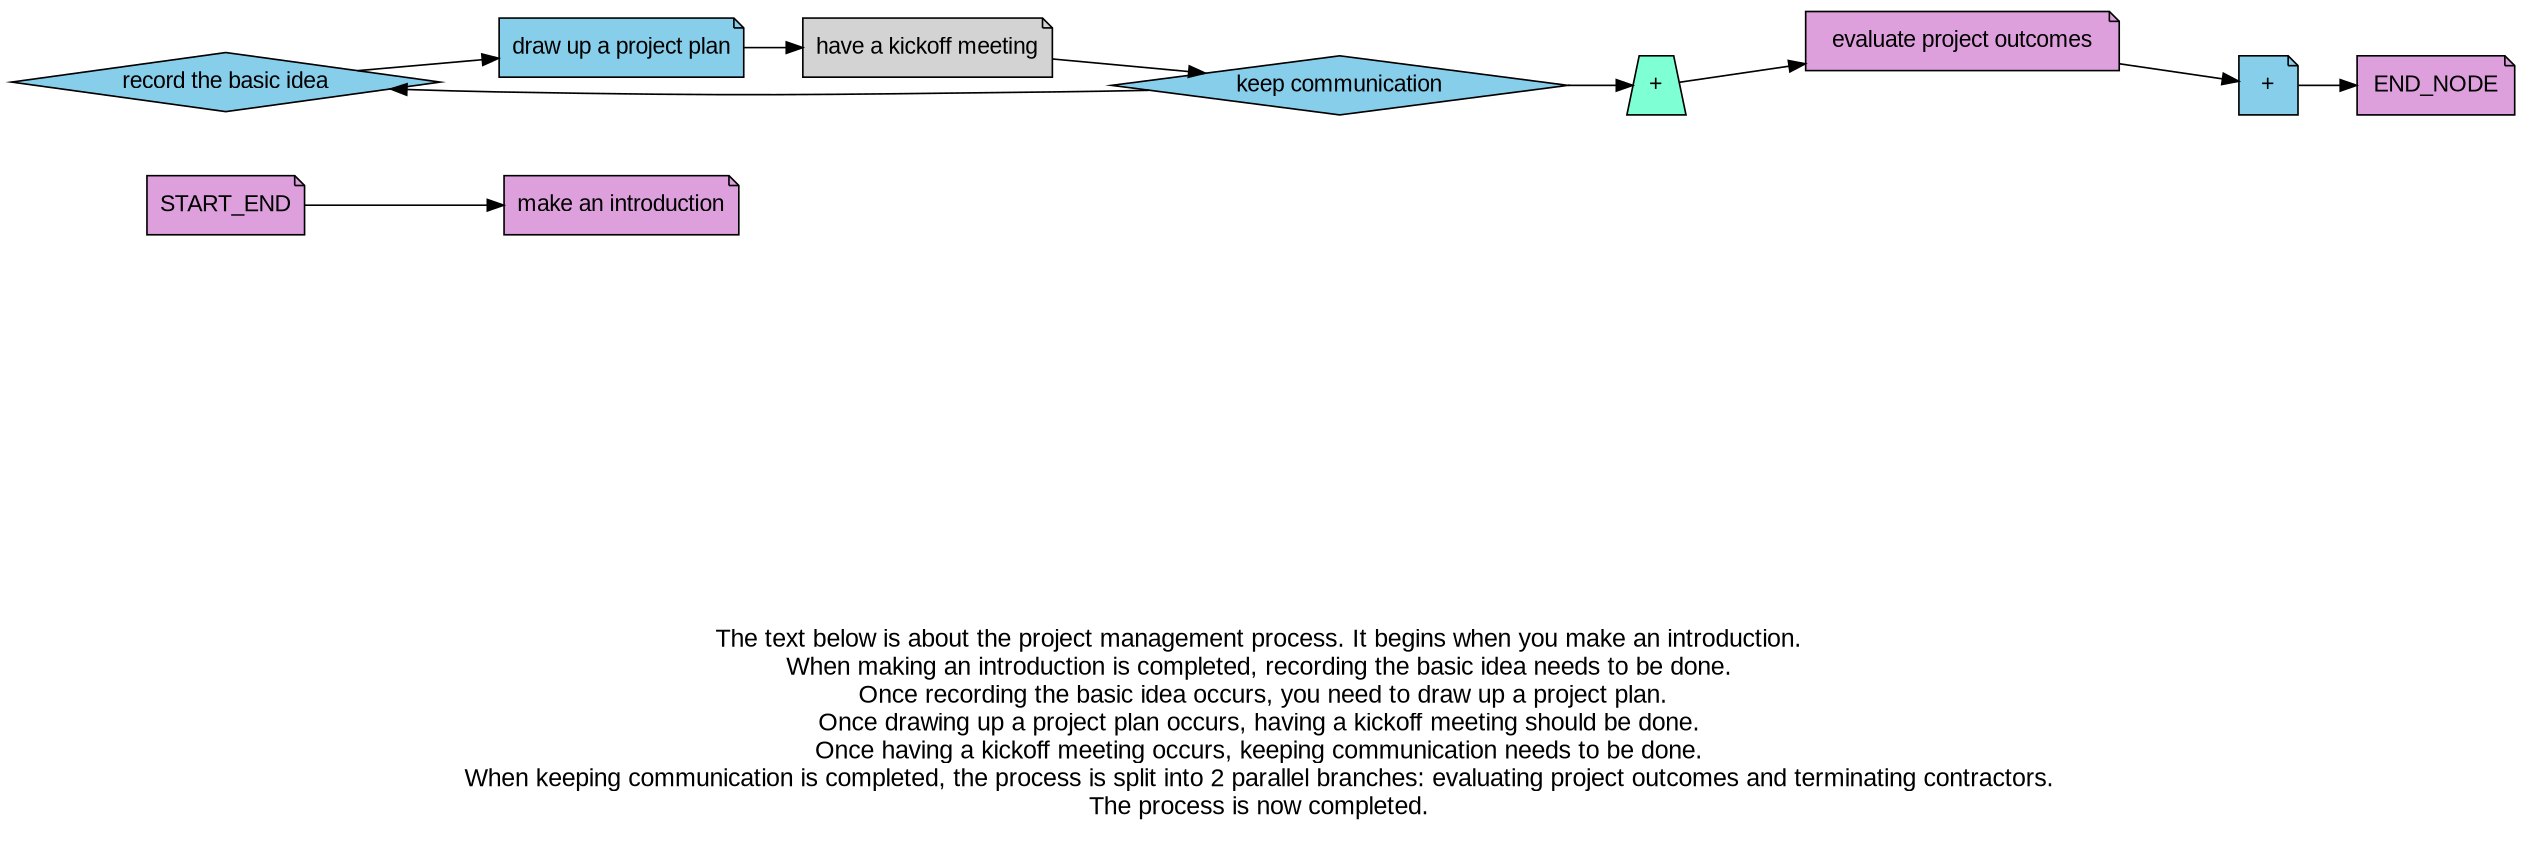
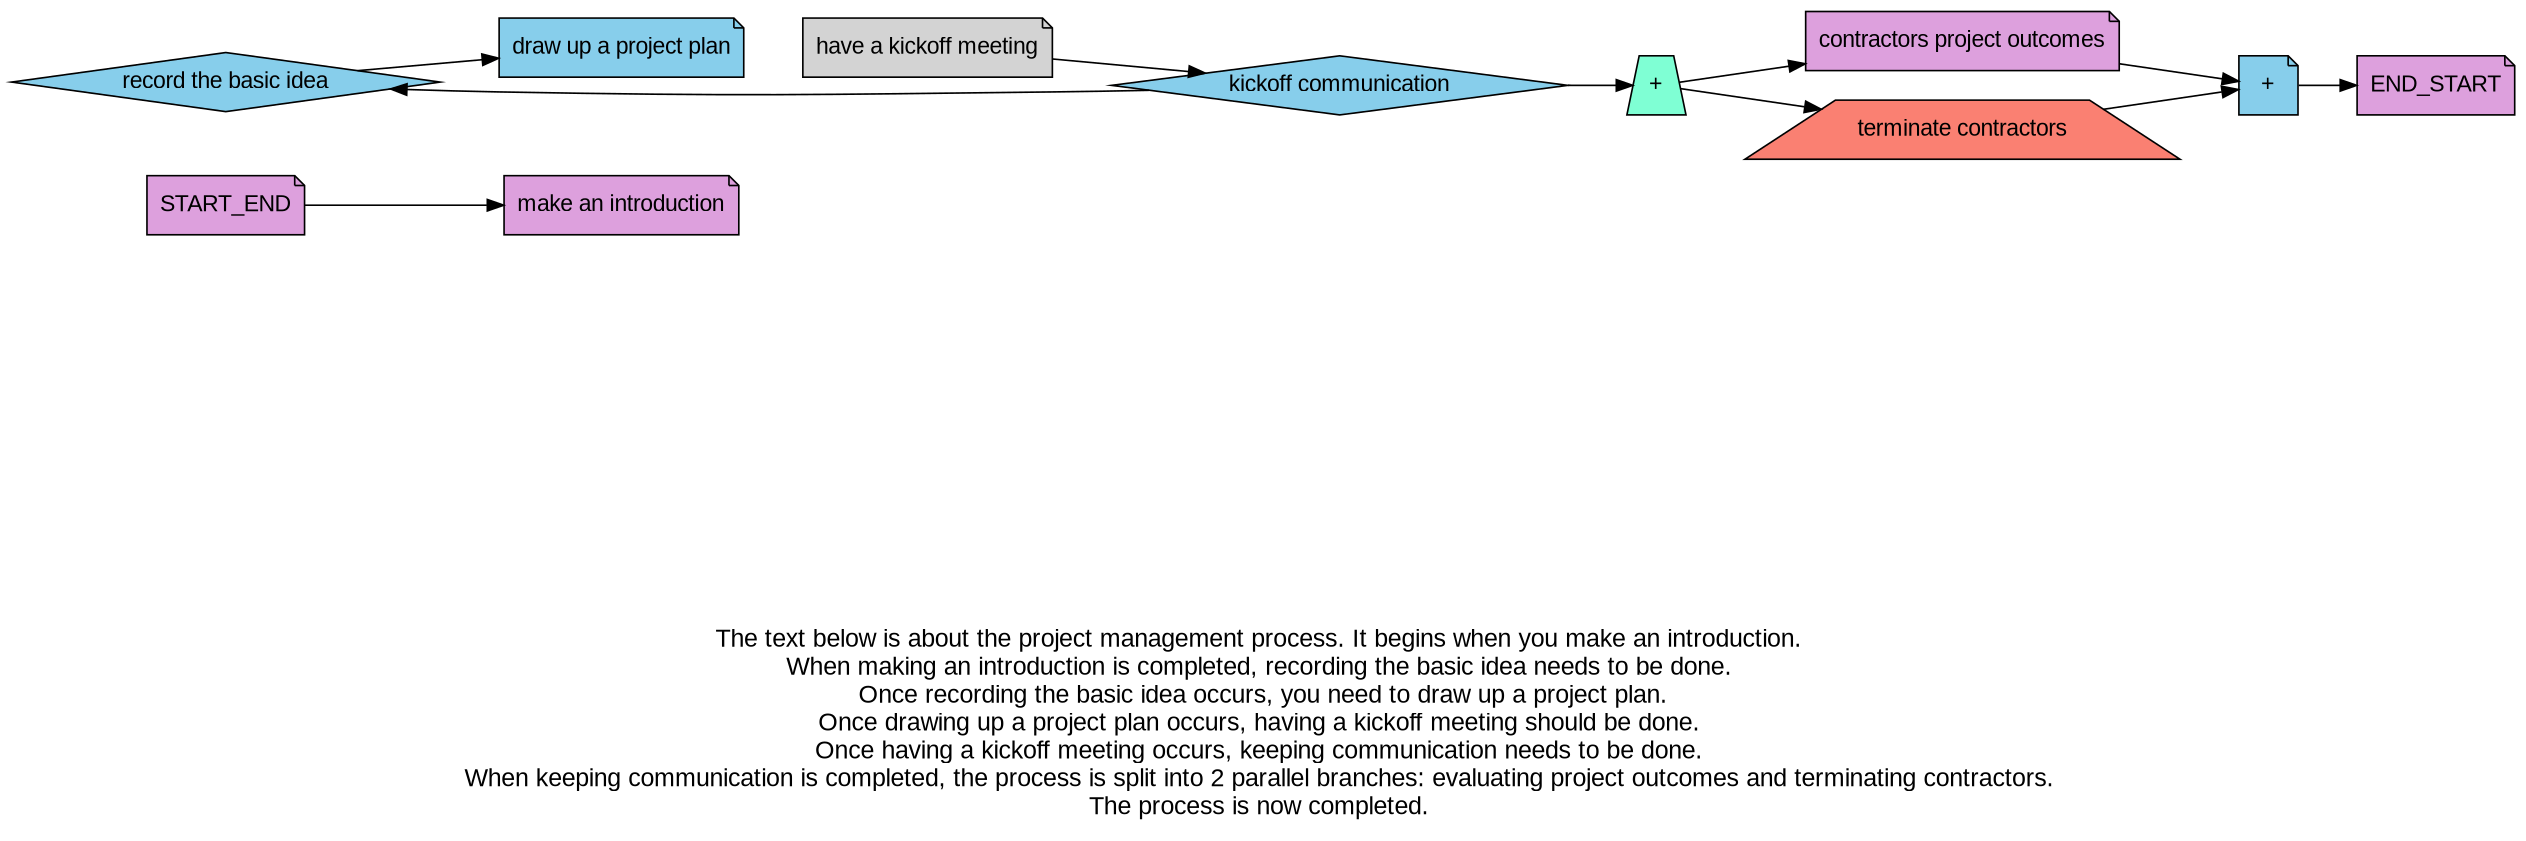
node "evaluate project outcomes": label "evaluate project outcomes" -> "contractors project outcomes"
edge "draw up a project plan" -> "have a kickoff meeting": removed
node "keep communication": label "keep communication" -> "kickoff communication"
node "END_NODE": label "END_NODE" -> "END_START"
node "terminate contractors": added
